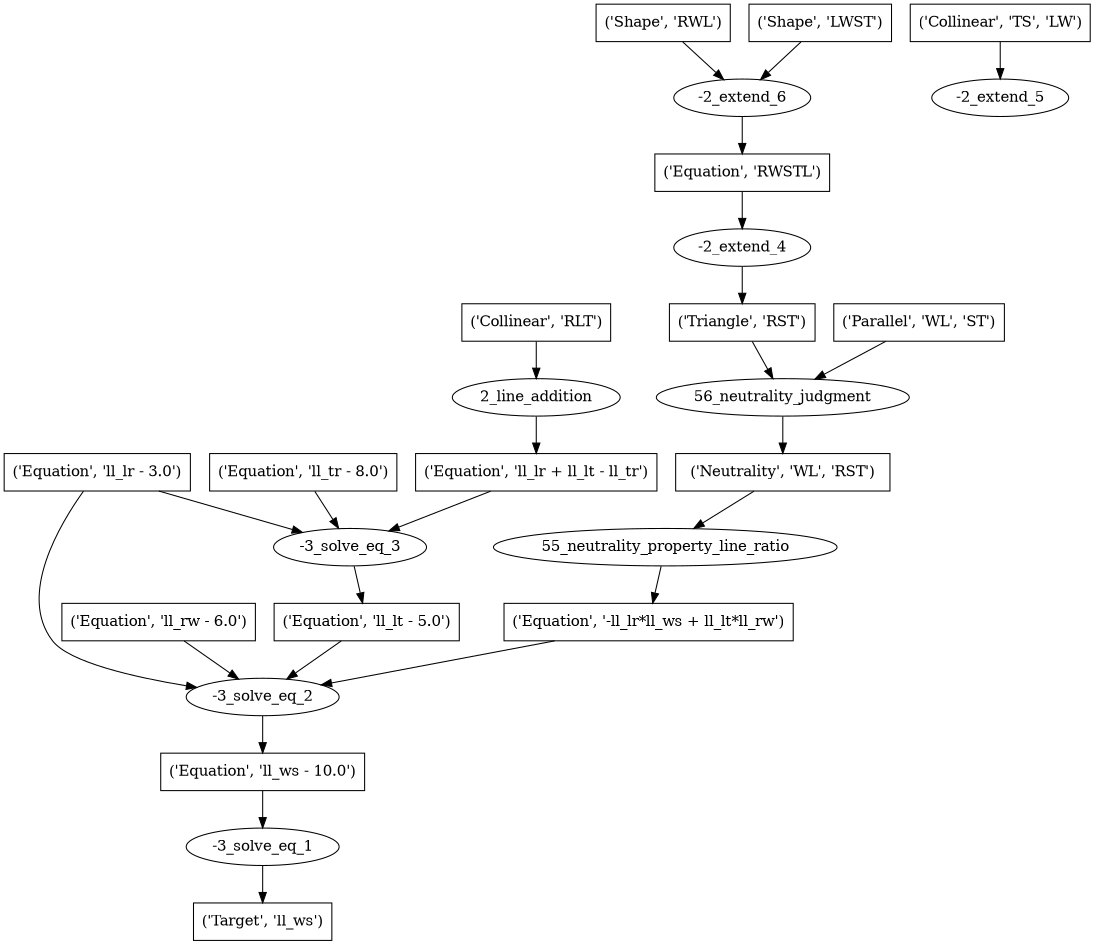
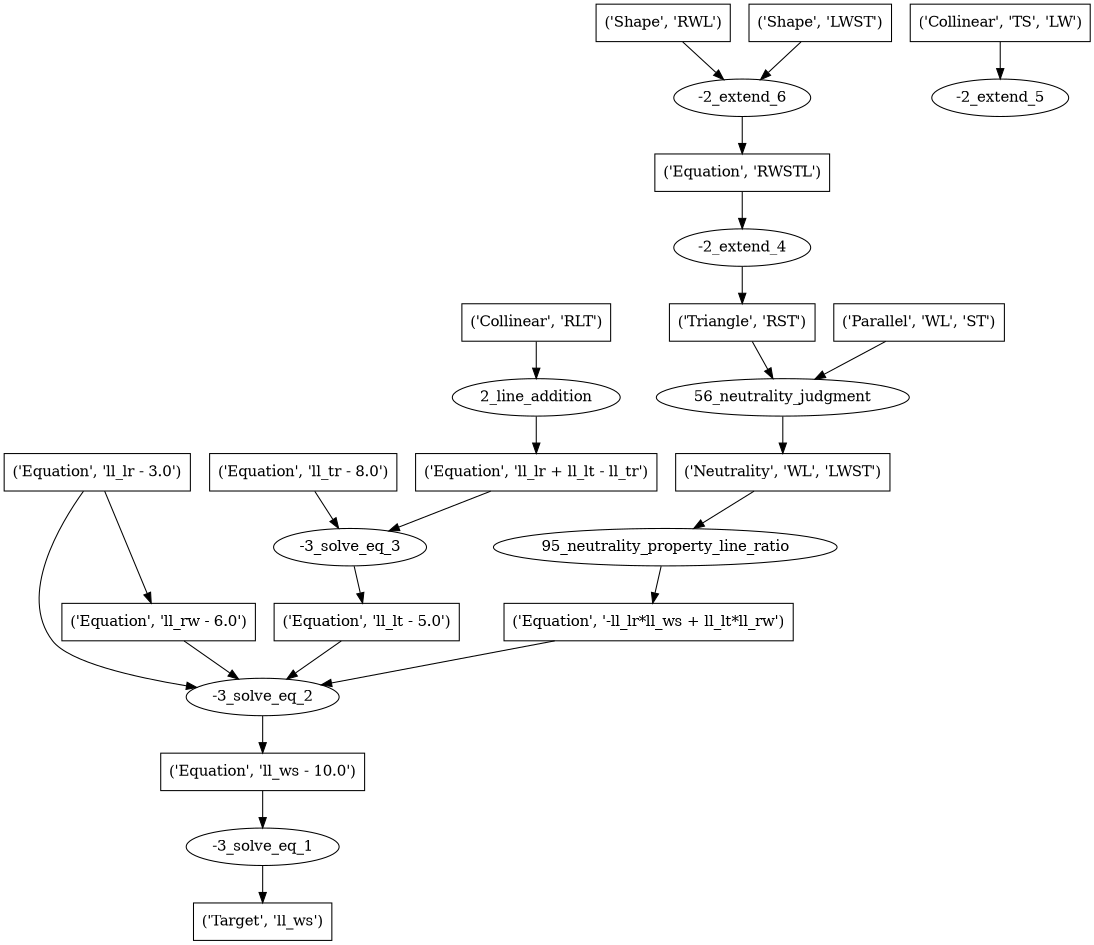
node "('Neutrality', 'WL', 'RST')": label "('Neutrality', 'WL', 'RST')" -> "('Neutrality', 'WL', 'LWST')"
edge "('Equation', 'll_lr - 3.0')" -> "-3_solve_eq_3": now "('Equation', 'll_lr - 3.0')" -> "('Equation', 'll_rw - 6.0')"
node "55_neutrality_property_line_ratio": label "55_neutrality_property_line_ratio" -> "95_neutrality_property_line_ratio"
